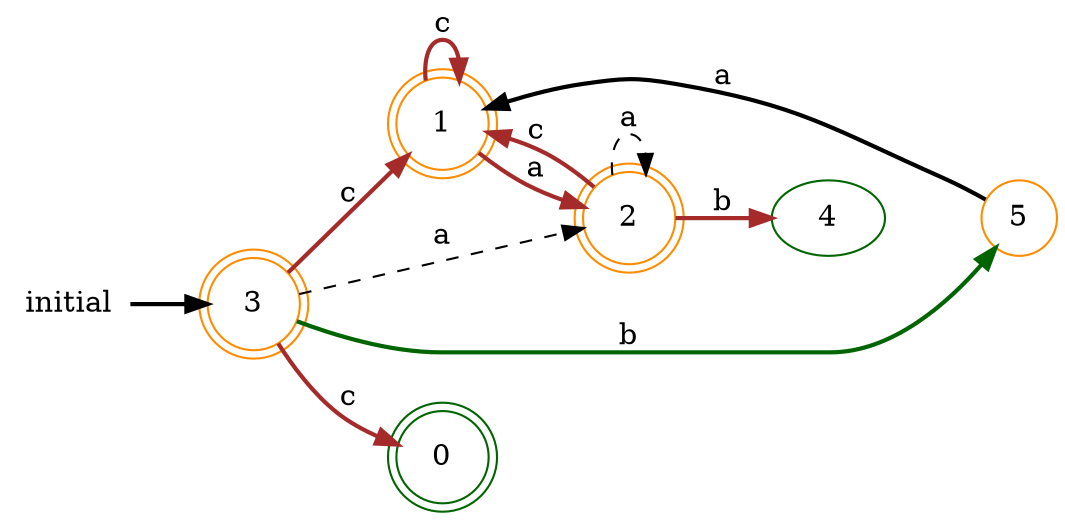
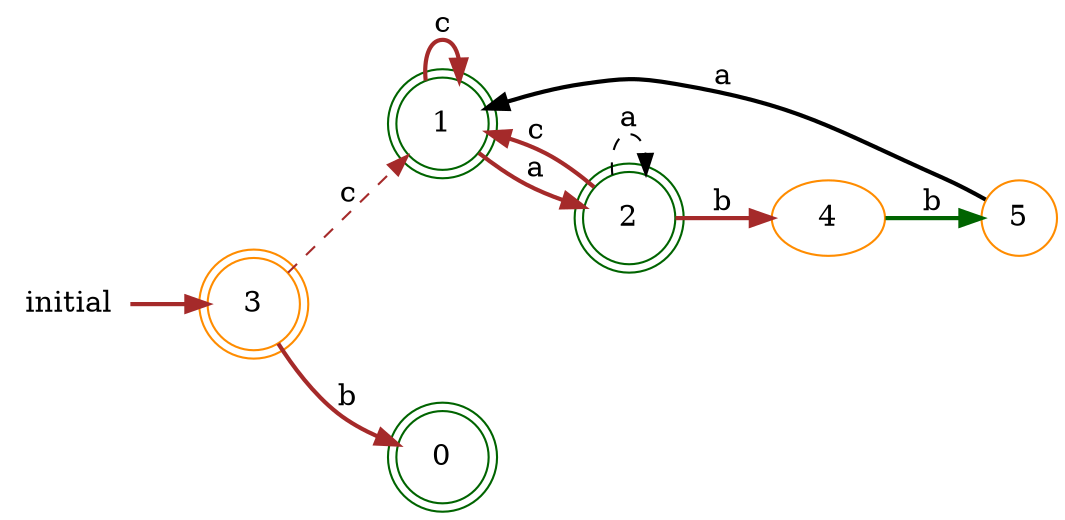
node "1": color darkorange -> darkgreen
node "2": color darkorange -> darkgreen
node "4": color darkgreen -> darkorange
edge "3" -> "1": style bold -> dashed
edge "3" -> "2": removed, label "a"
edge "initial" -> "3": color black -> brown
edge "3" -> "5": now "4" -> "5"
edge "3" -> "0": label "c" -> "b"
